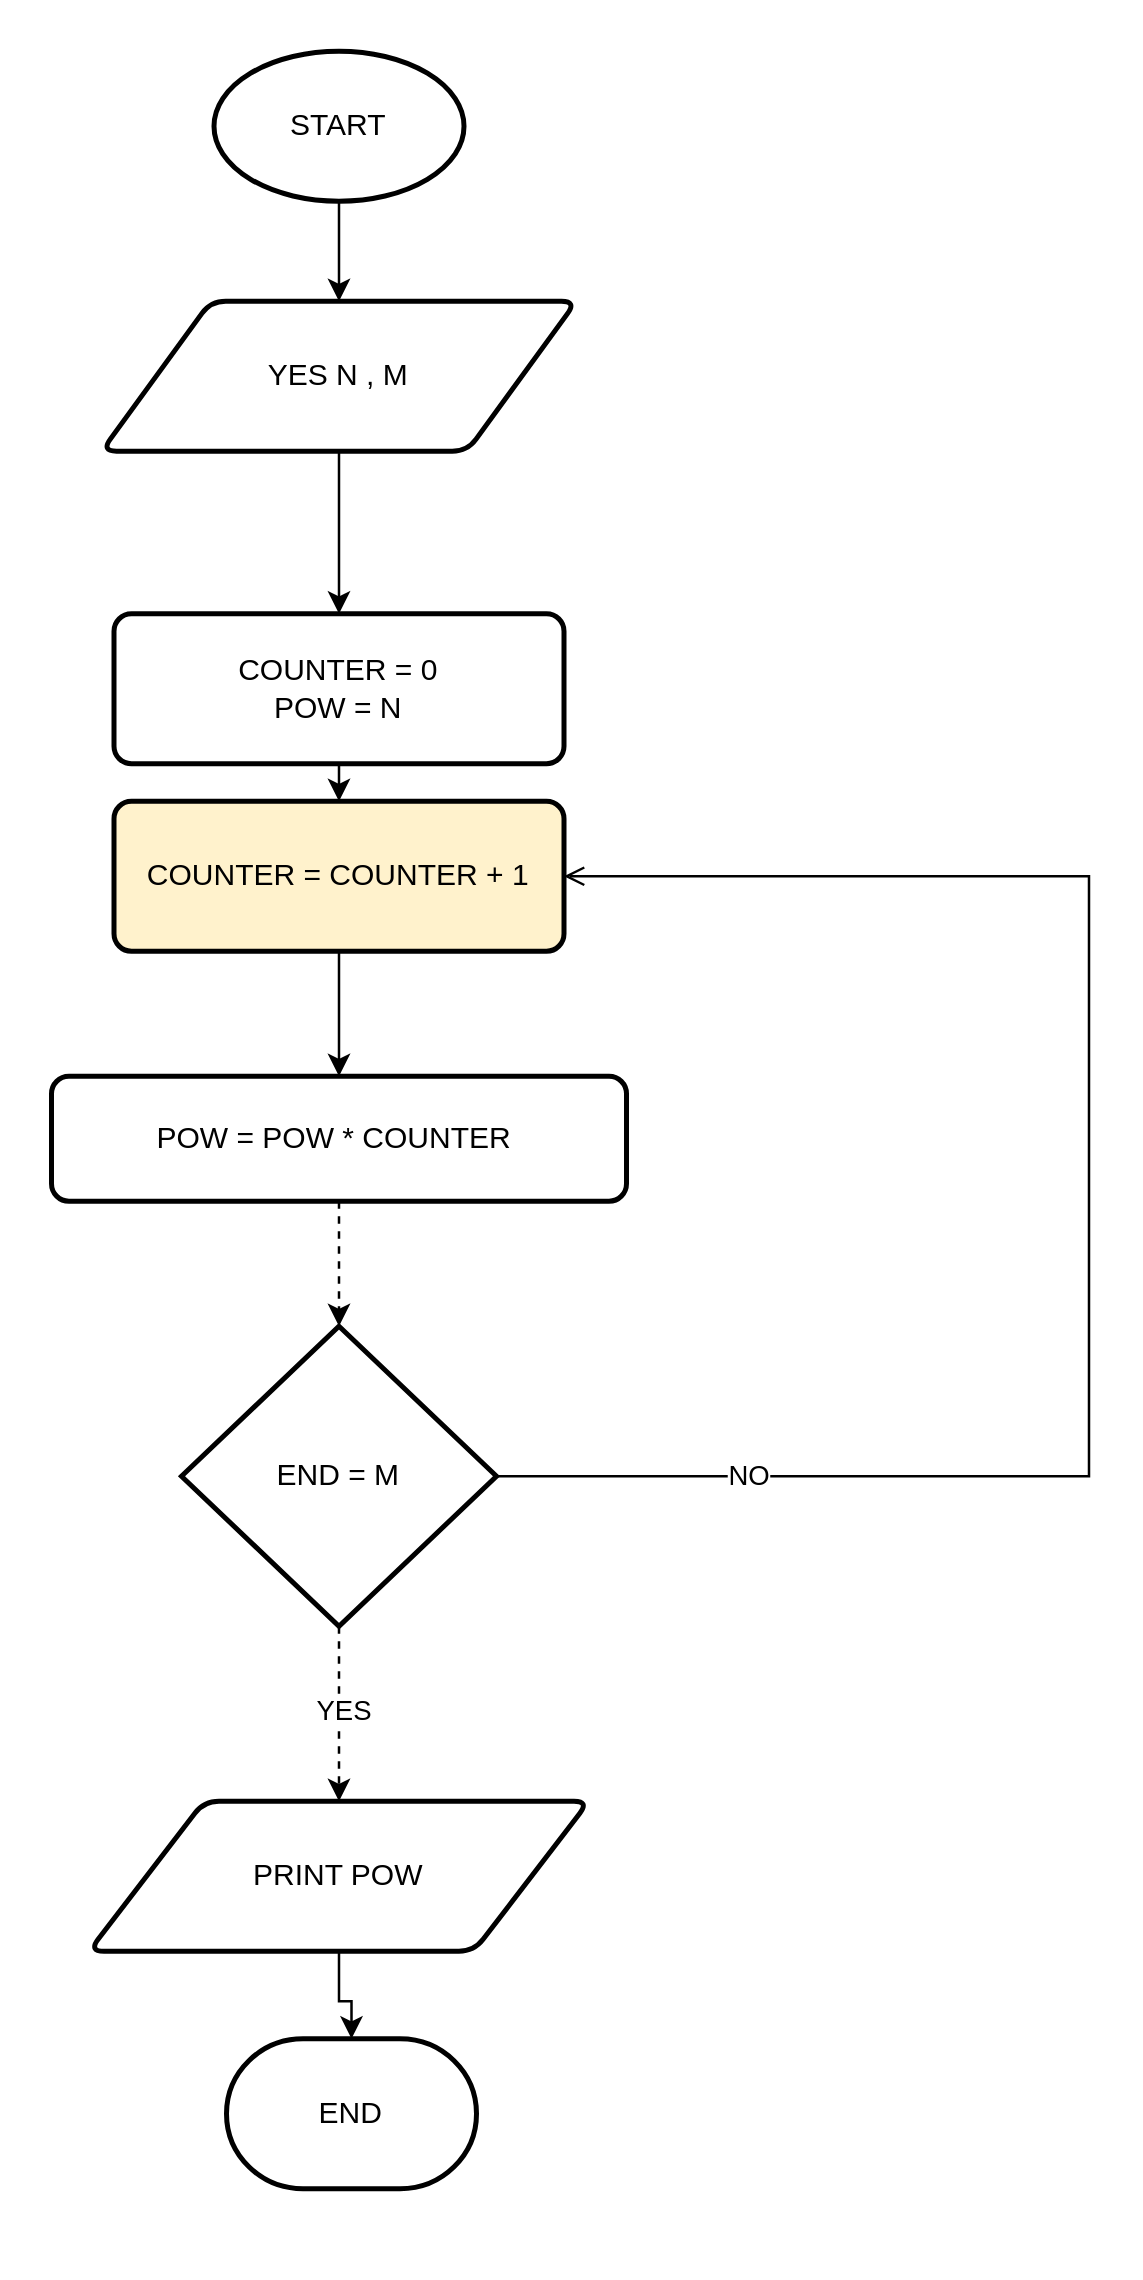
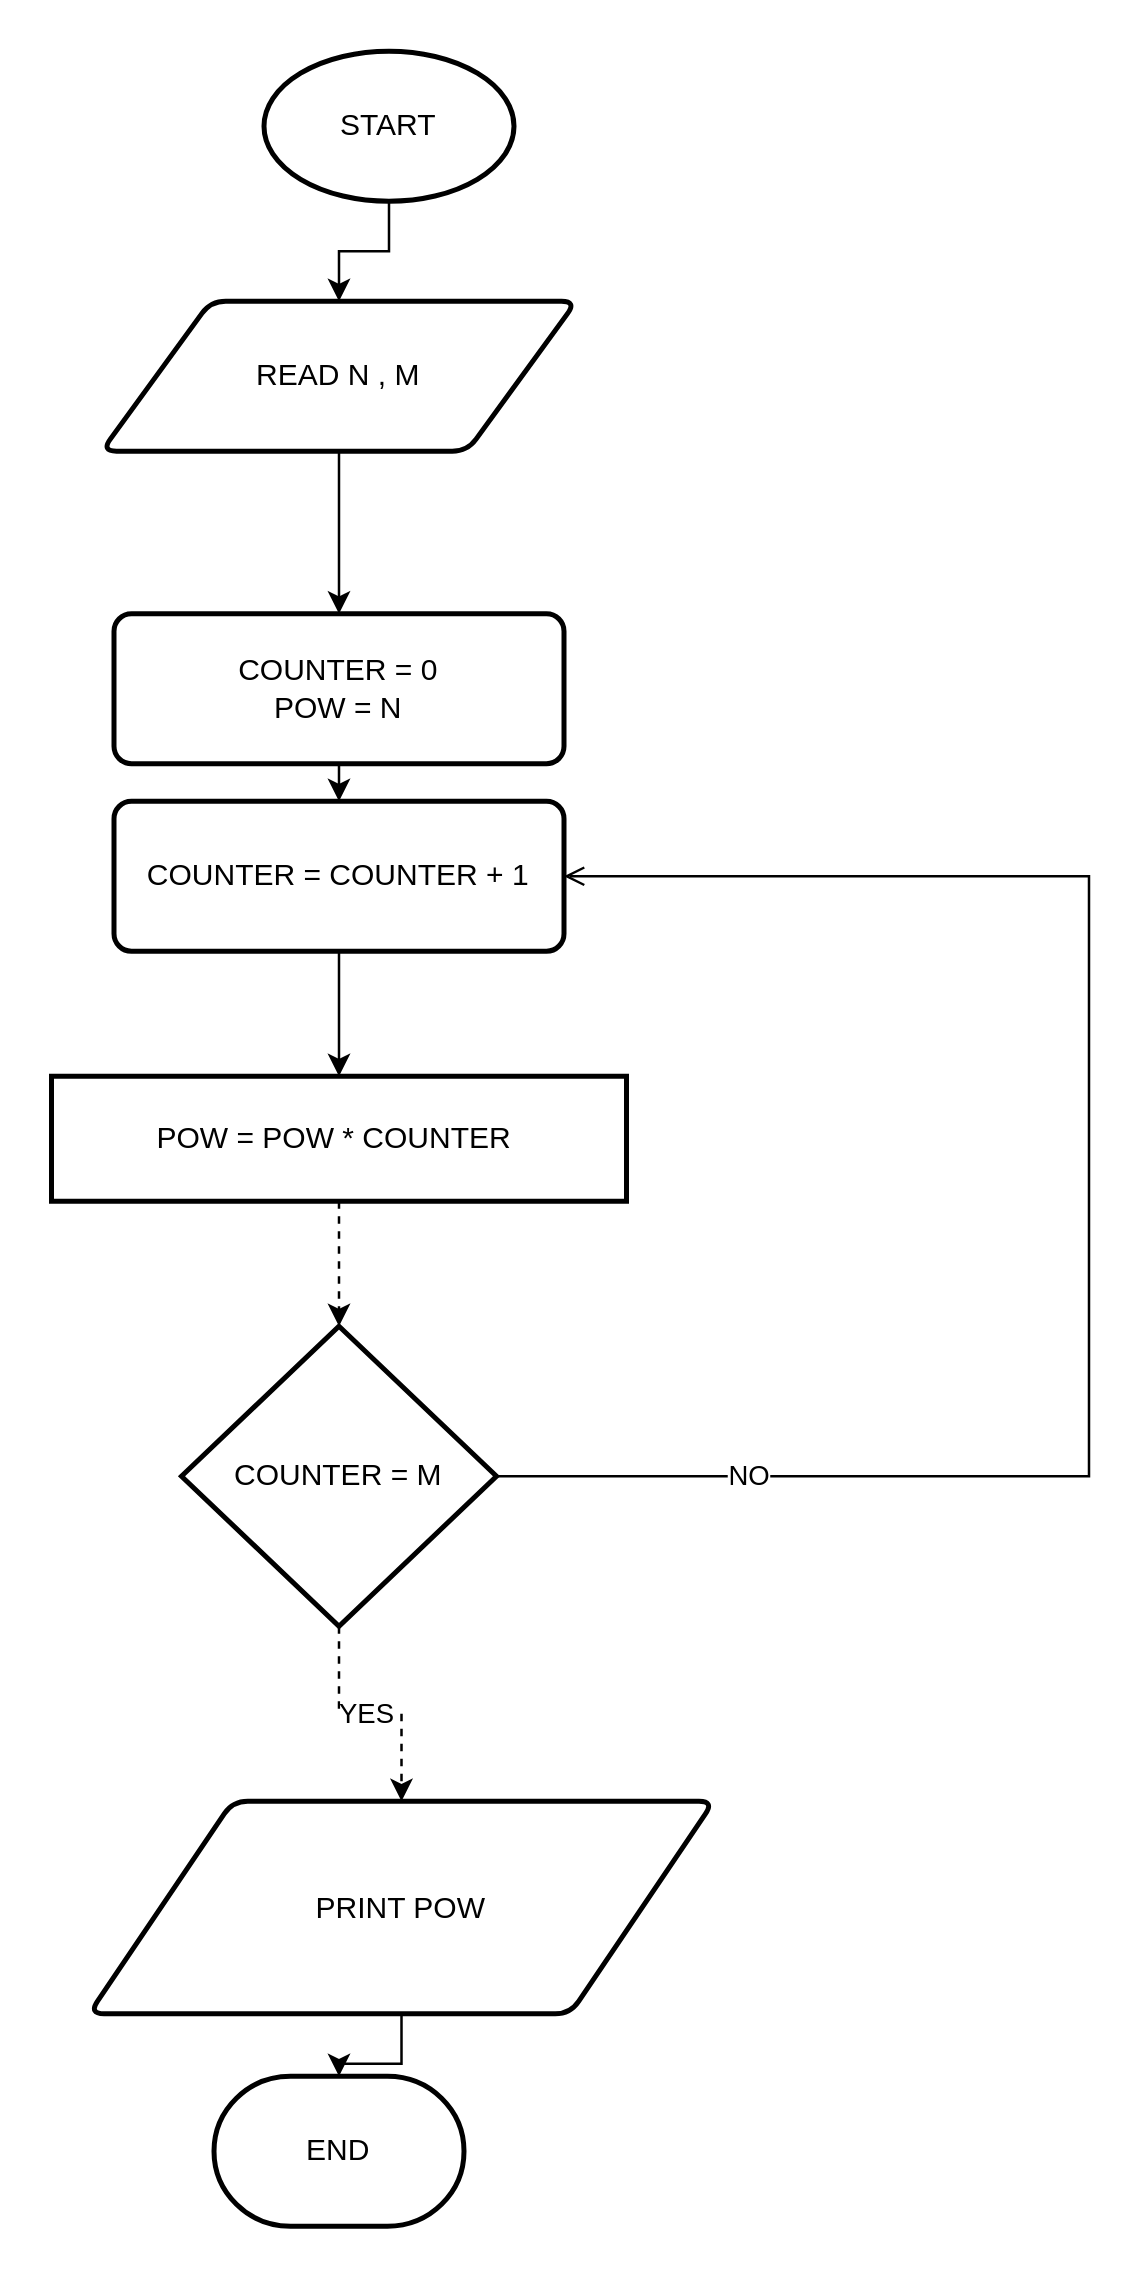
node "START": moved (339, 126) -> (389, 126)
node "YES N , M": label "YES N , M" -> "READ N , M"
node "COUNTER = COUNTER + 1": fillcolor #fff2cc -> #ffffff
node "POW = POW * COUNTER": shape rounded rectangle -> rectangle
node "END = M": label "END = M" -> "COUNTER = M"
node "PRINT POW": size 500x150 -> 625x213
node "END": moved (351, 2114) -> (339, 2151)
